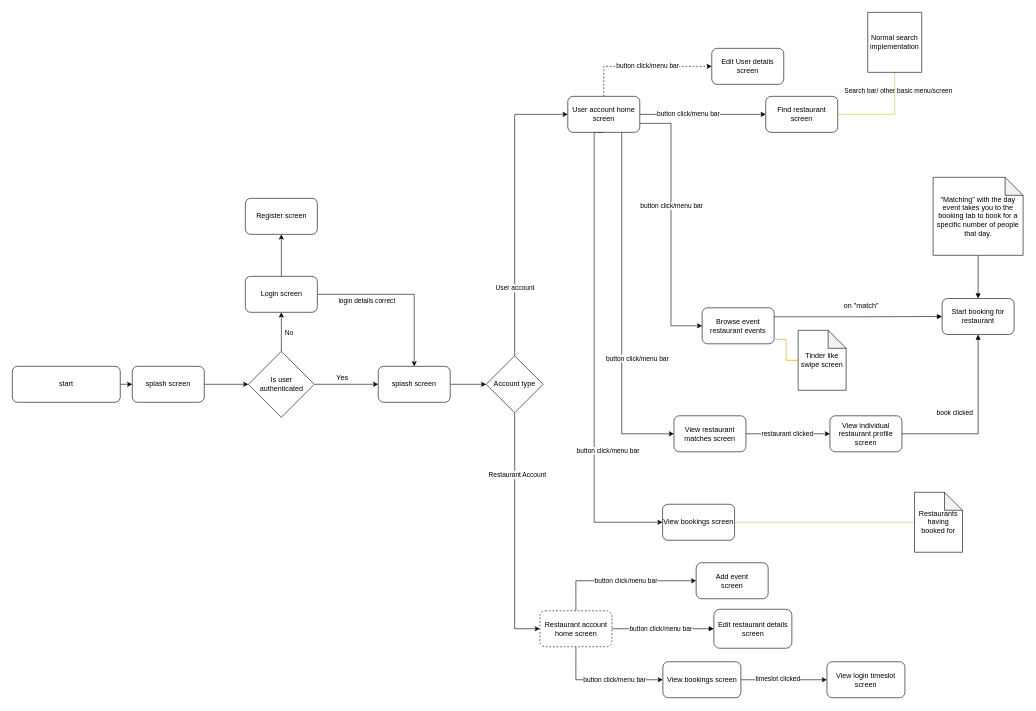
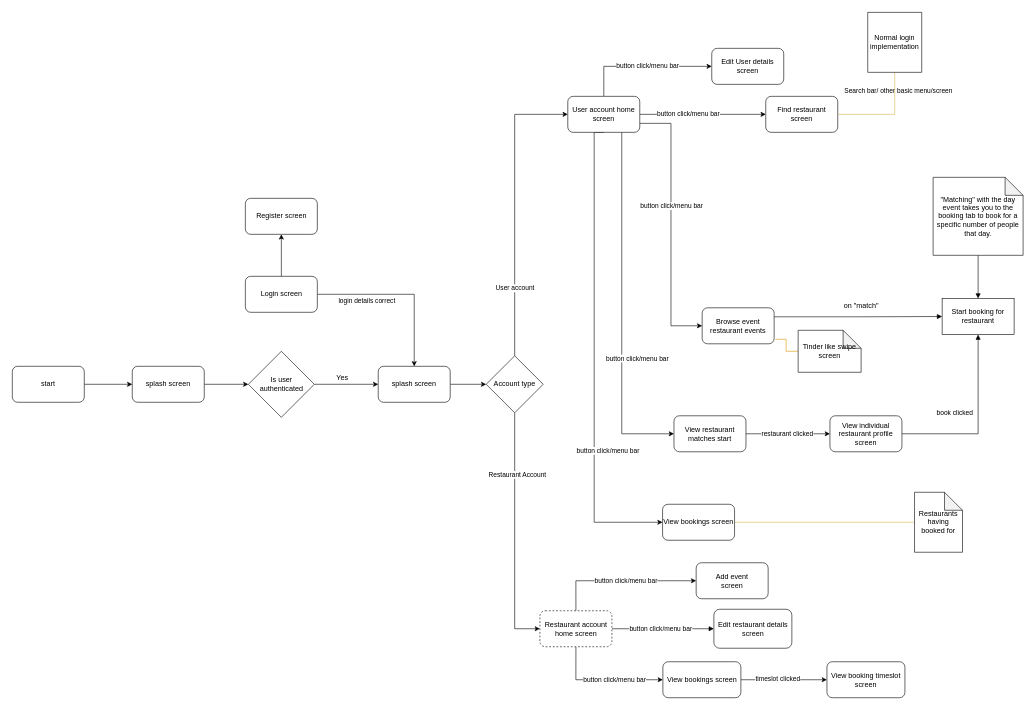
node "Normal search implementation": label "Normal search implementation" -> "Normal login implementation"
edge "User account home screen" -> "Edit User details screen": style dashed -> solid
node "Start booking for restaurant": shape rounded rectangle -> rectangle
edge "Is user authenticated" -> "Login screen": removed, label "No"
node "Tinder like swipe screen": size 48x60 -> 63x42
node "start": size 108x36 -> 72x36
node "View restaurant matches screen": label "View restaurant matches screen" -> "View restaurant matches start"
node "View login timeslot screen": label "View login timeslot screen" -> "View booking timeslot screen"
